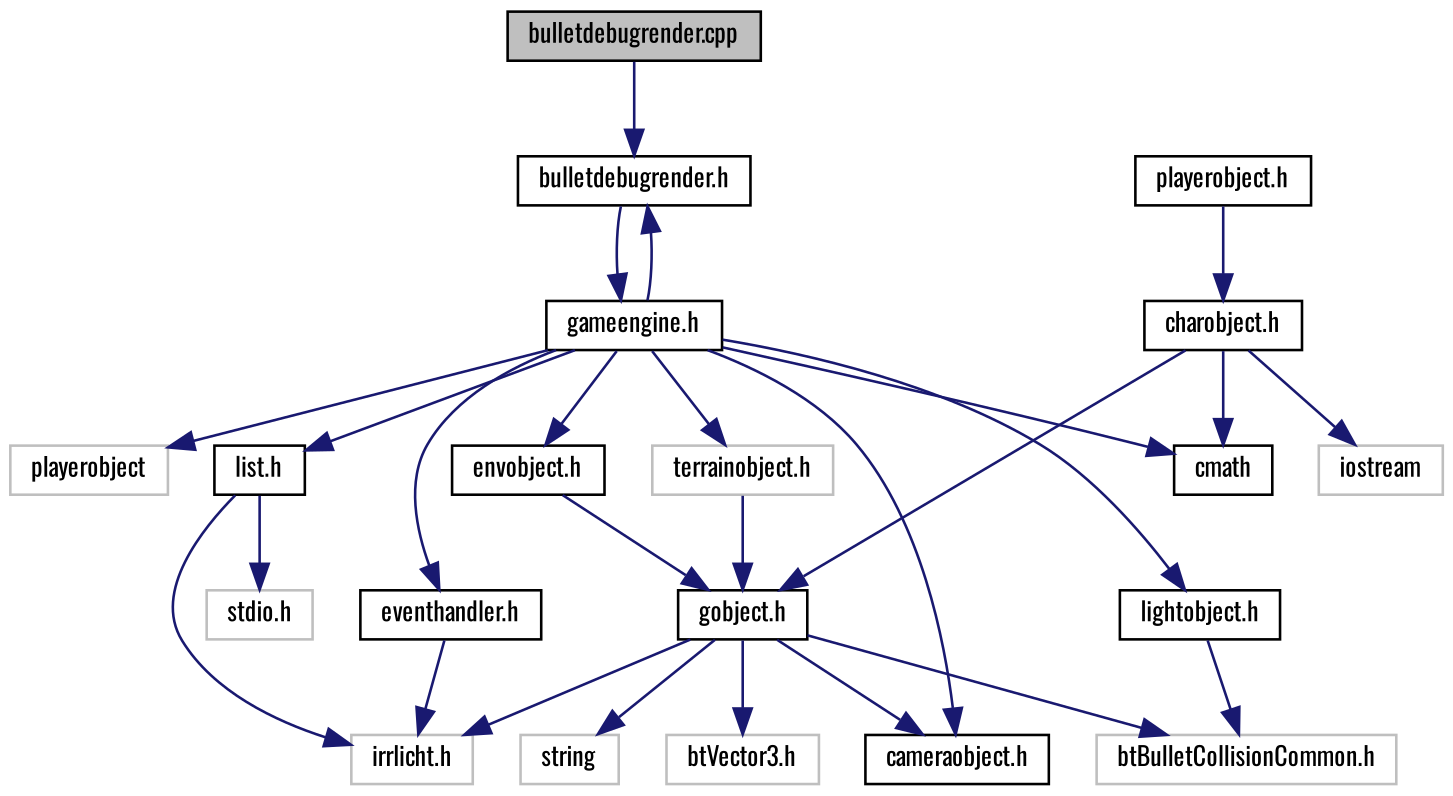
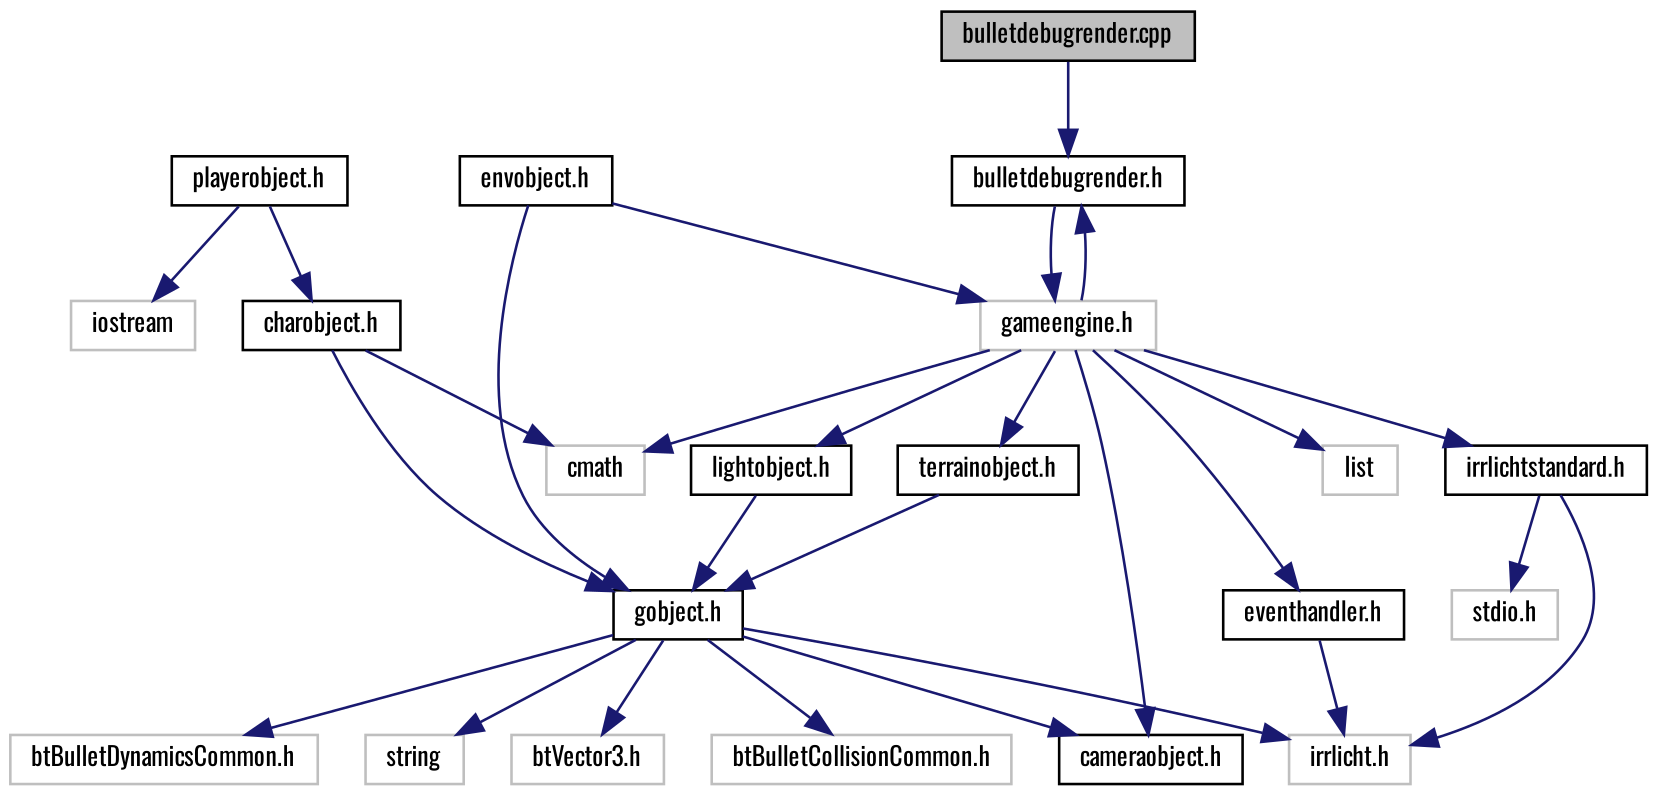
node "gameengine.h": color black -> grey75
edge "gameengine.h" -> "envobject.h": reversed
edge "charobject.h" -> "iostream": now "playerobject.h" -> "iostream"
node "playerobject": label "playerobject" -> "list"
node "list.h": label "list.h" -> "irrlichtstandard.h"
node "terrainobject.h": color grey75 -> black
node "cmath": color black -> grey75
edge "lightobject.h" -> "btBulletCollisionCommon.h": now "lightobject.h" -> "gobject.h"
node "btBulletDynamicsCommon.h": added
